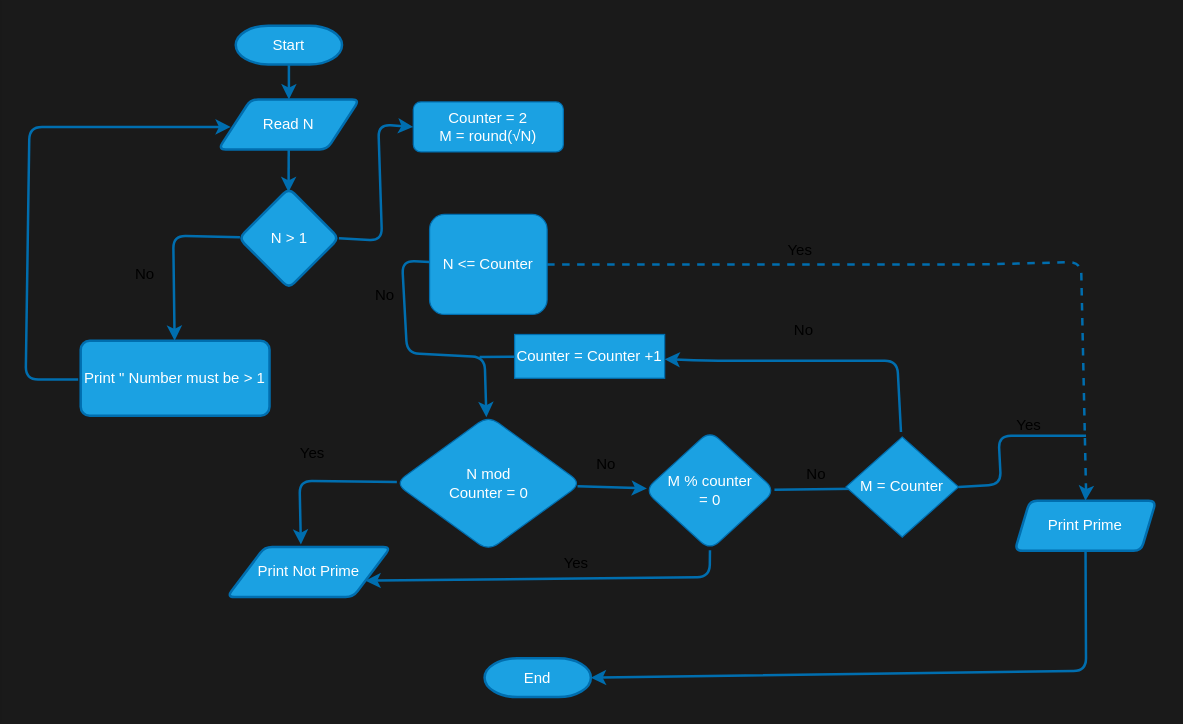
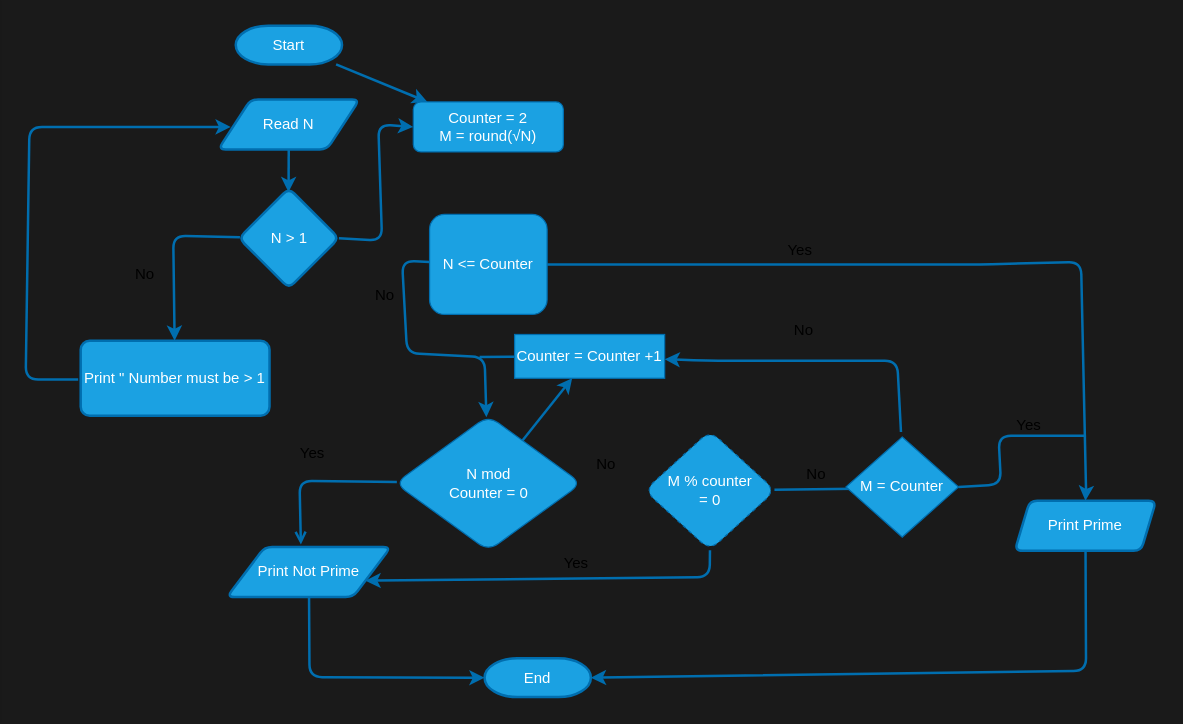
edge "Start" -> "Read N": now "Start" -> "Counter = 2 M = round(√N)"
edge "N <= Counter" -> "Print Prime": style dashed -> solid
edge "N mod Counter = 0" -> "M % counter = 0": now "N mod Counter = 0" -> "Counter = Counter +1"
node "M % counter = 0": style solid -> dashed
edge "N mod Counter = 0" -> "Print Not Prime": arrowhead classic -> open
edge "Print Not Prime" -> "End": added
